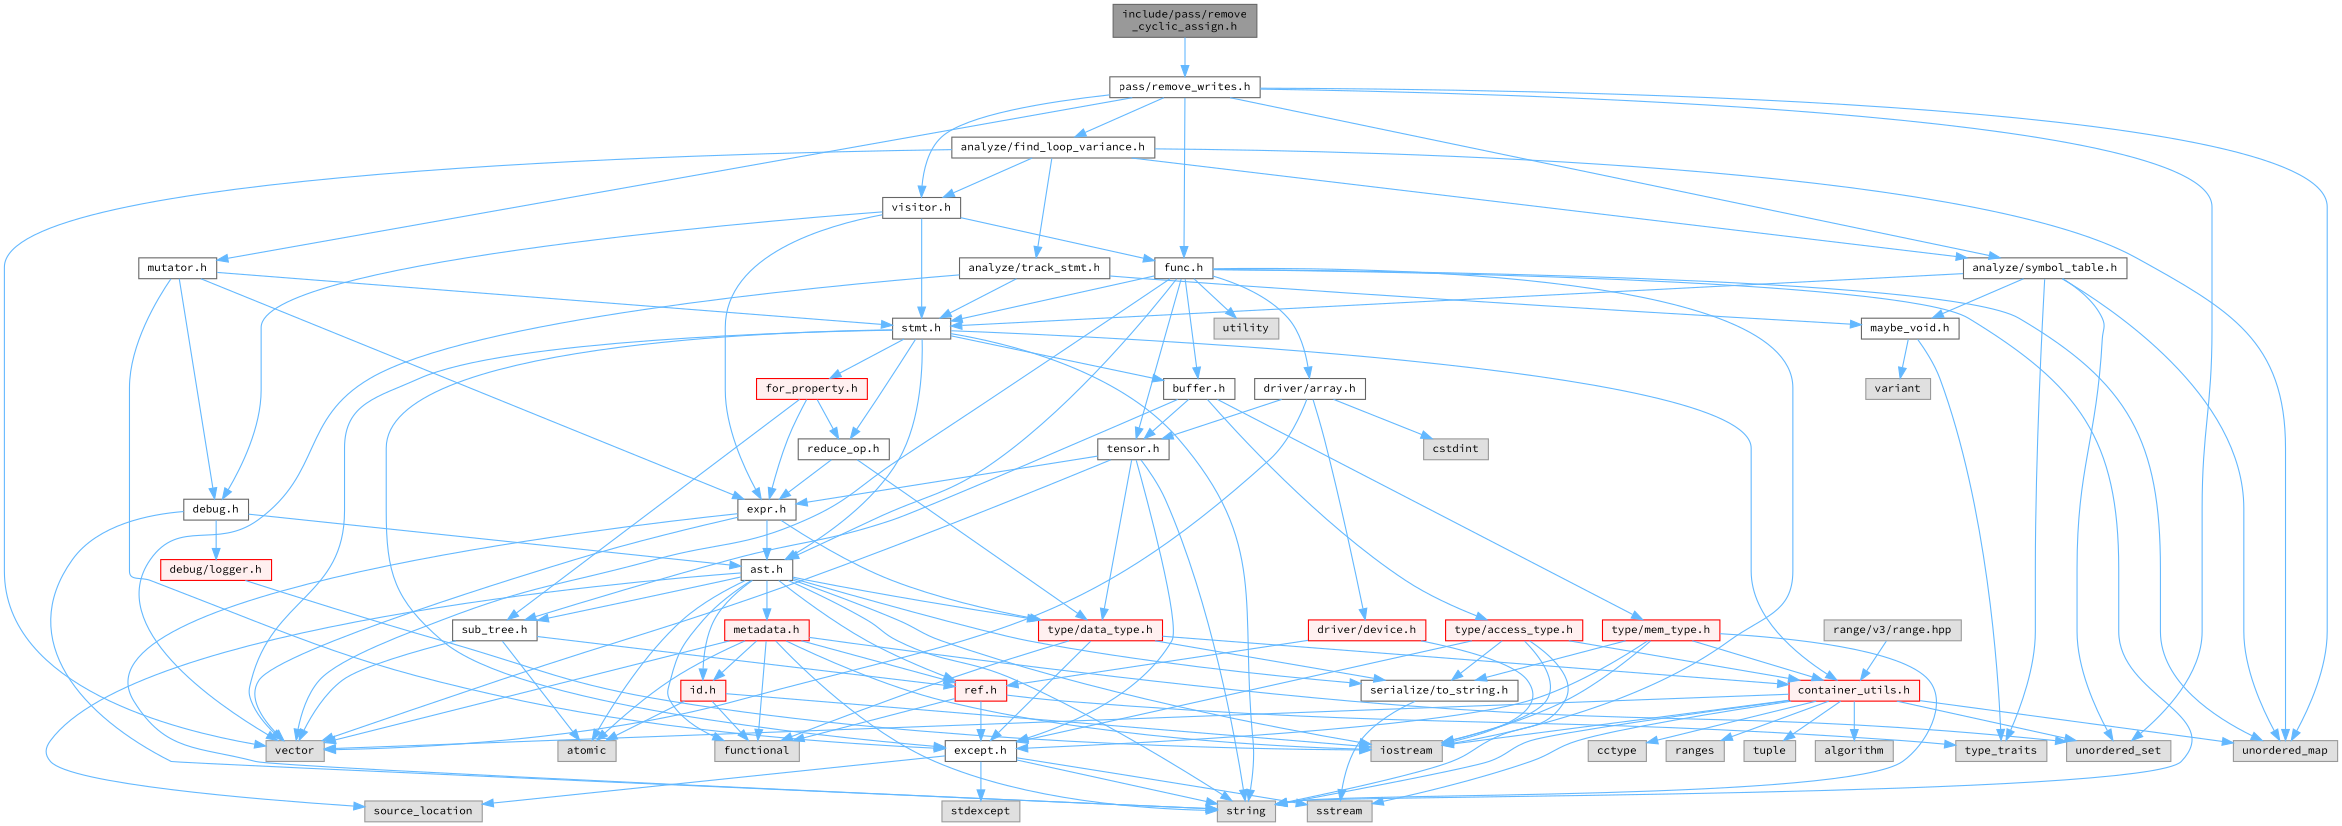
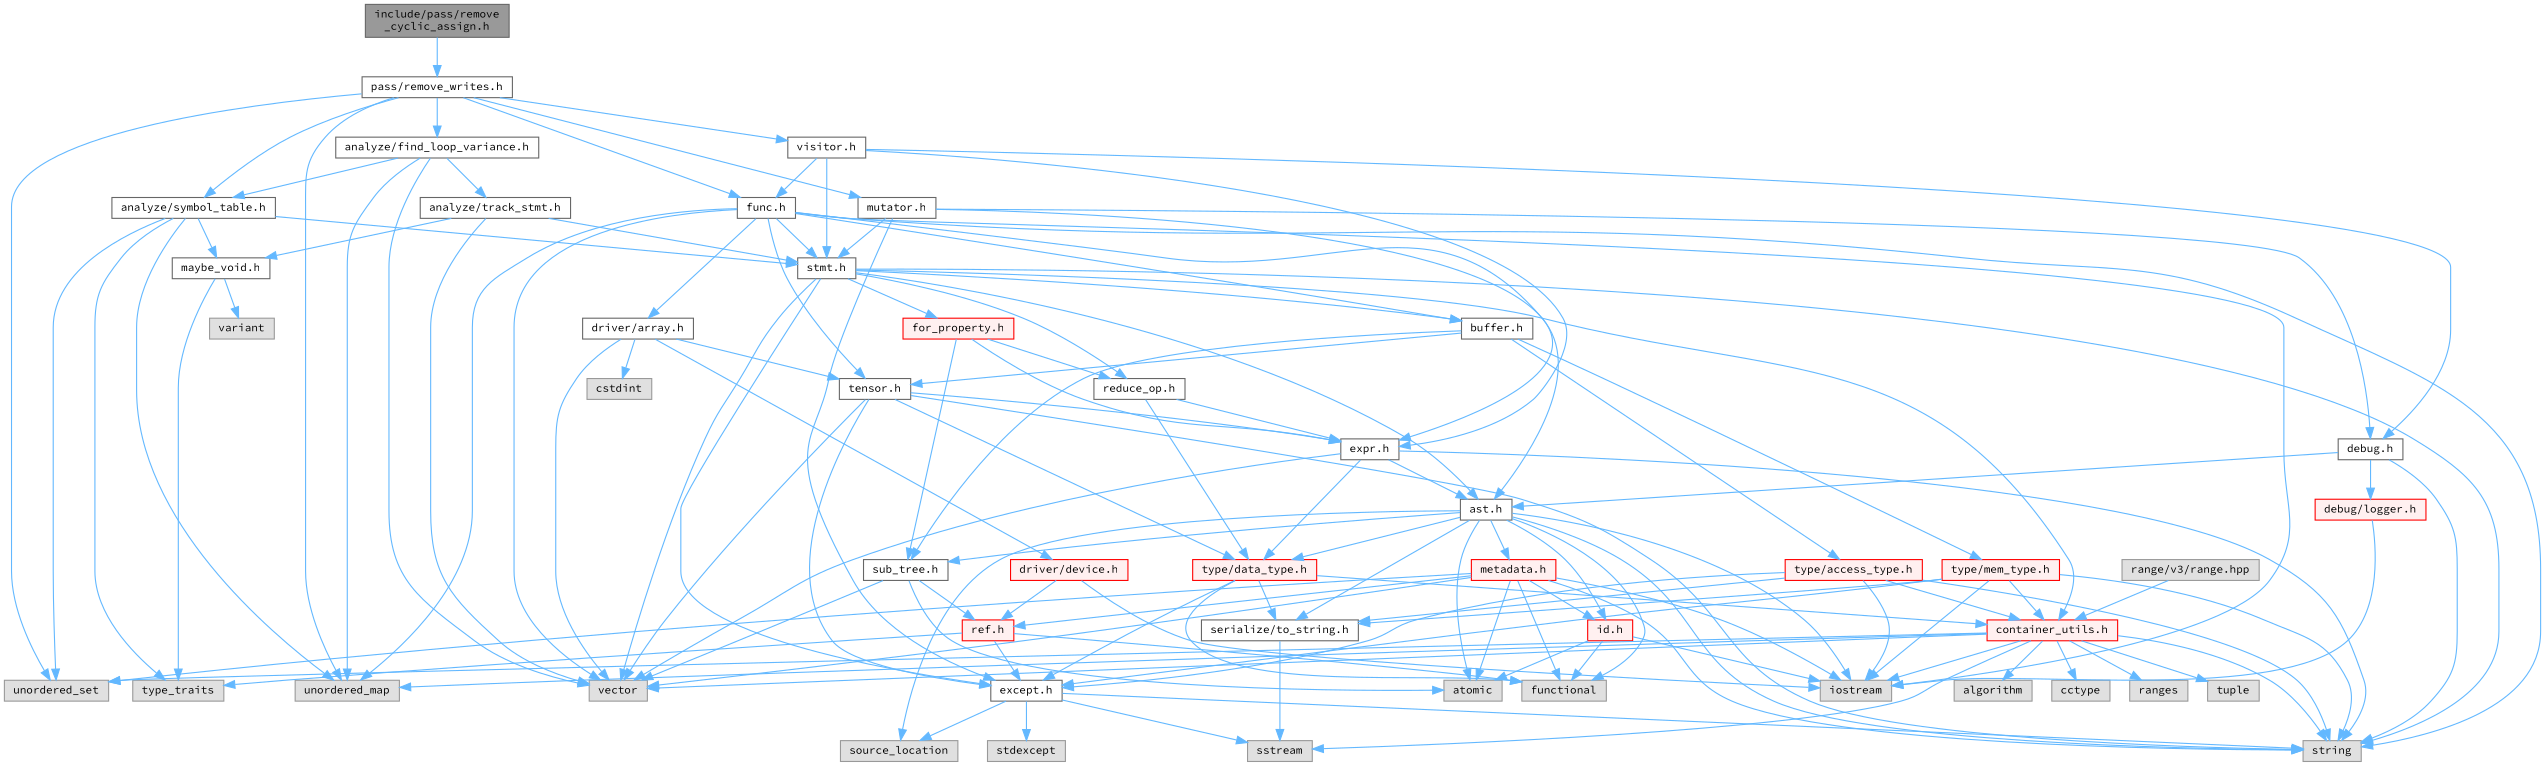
edge "analyze/find_loop_variance.h" -> "visitor.h": removed
node "utility": removed
edge "ast.h" -> "ref.h": removed
